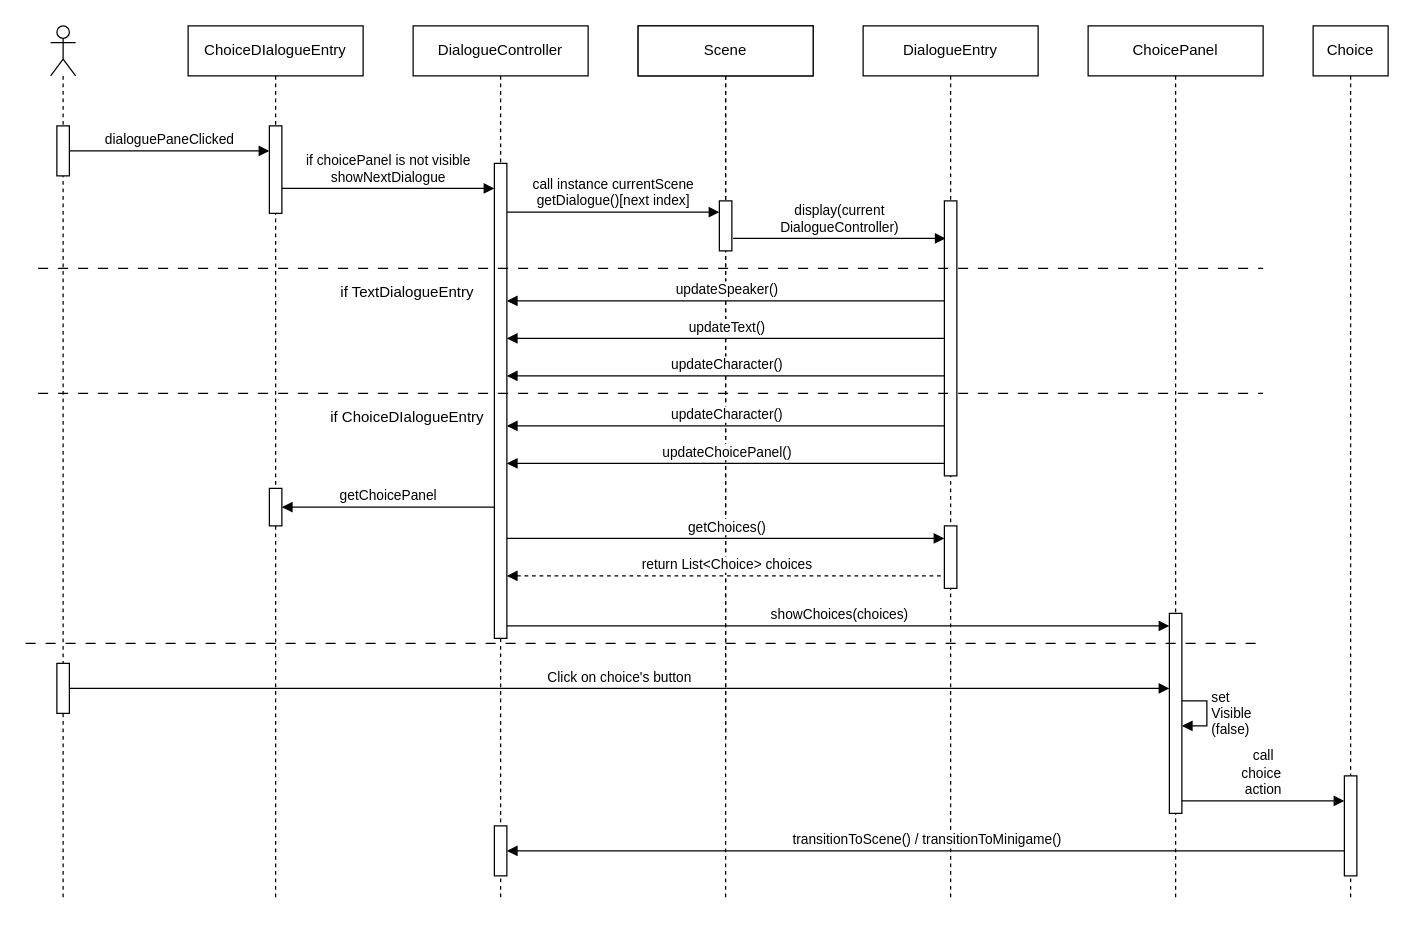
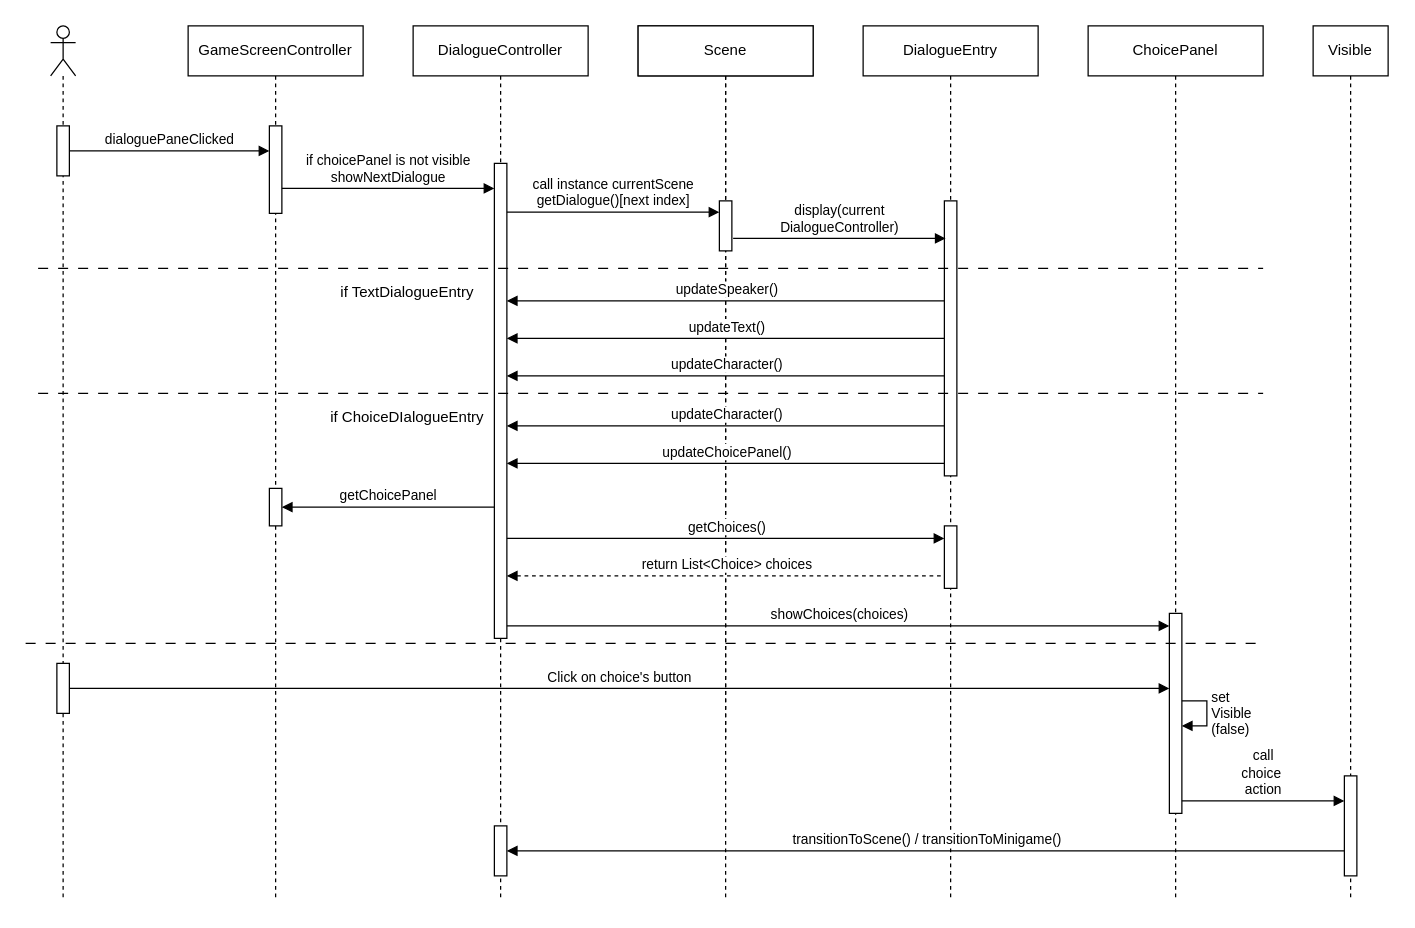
node "ChoiceDIalogueEntry": label "ChoiceDIalogueEntry" -> "GameScreenController"
node "Choice": label "Choice" -> "Visible"
